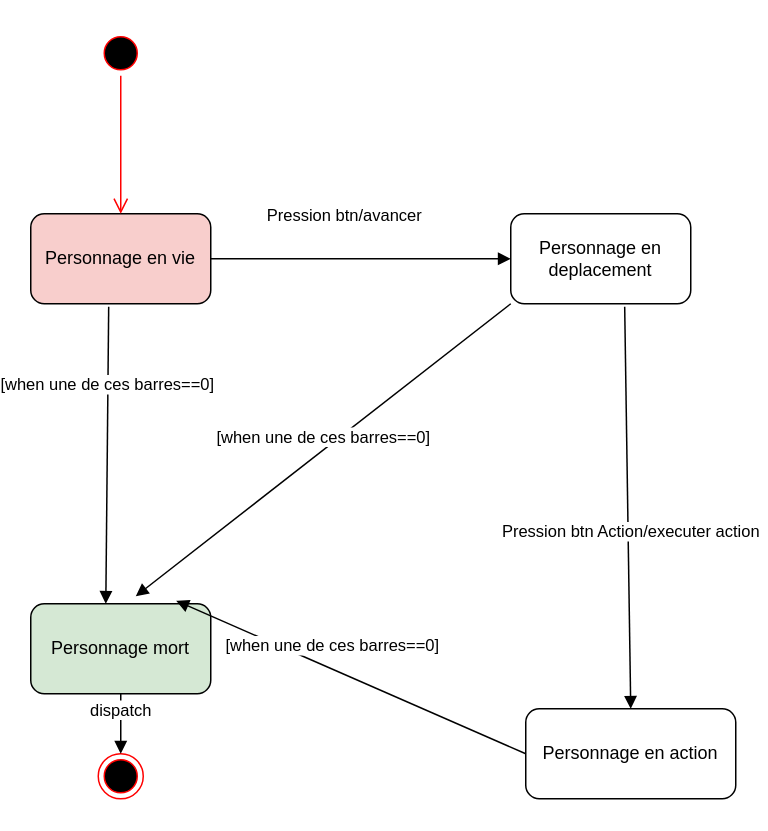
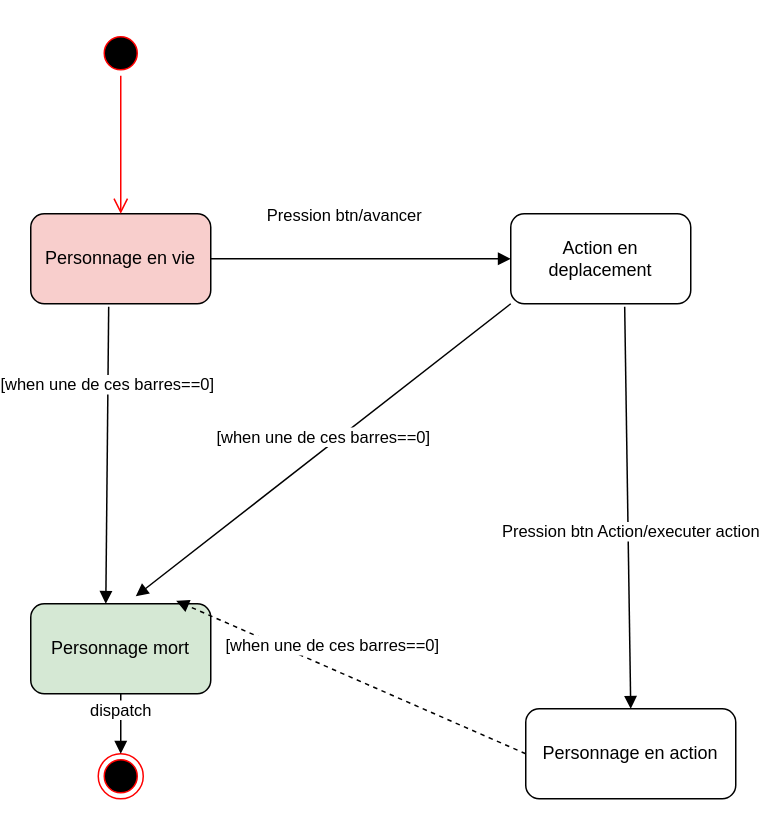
node "Personnage en deplacement": label "Personnage en deplacement" -> "Action en deplacement"
edge "Personnage en action" -> "Personnage mort": style solid -> dashed
